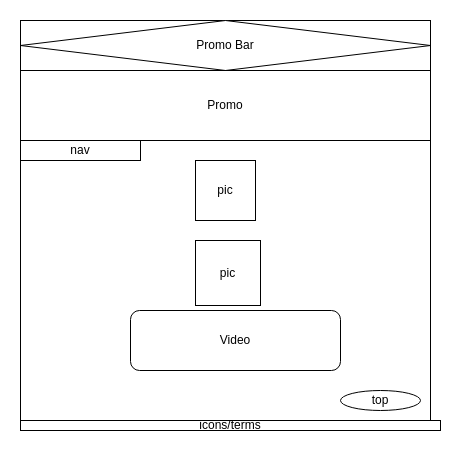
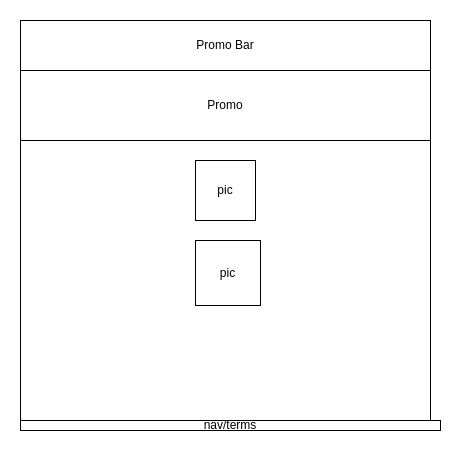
node "Promo Bar": shape diamond -> rectangle
node "nav": removed
node "Video": removed
node "top": removed
node "icons/terms": label "icons/terms" -> "nav/terms"
